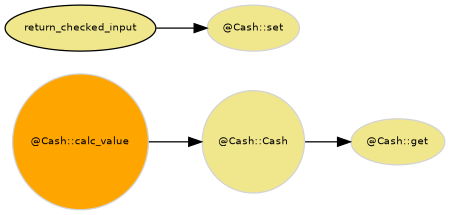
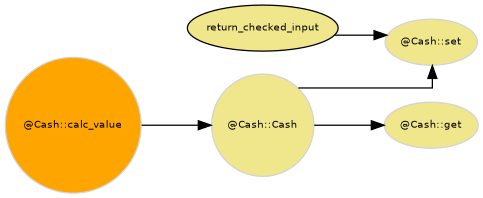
edge "@Cash::Cash" -> "@Cash::set": added
